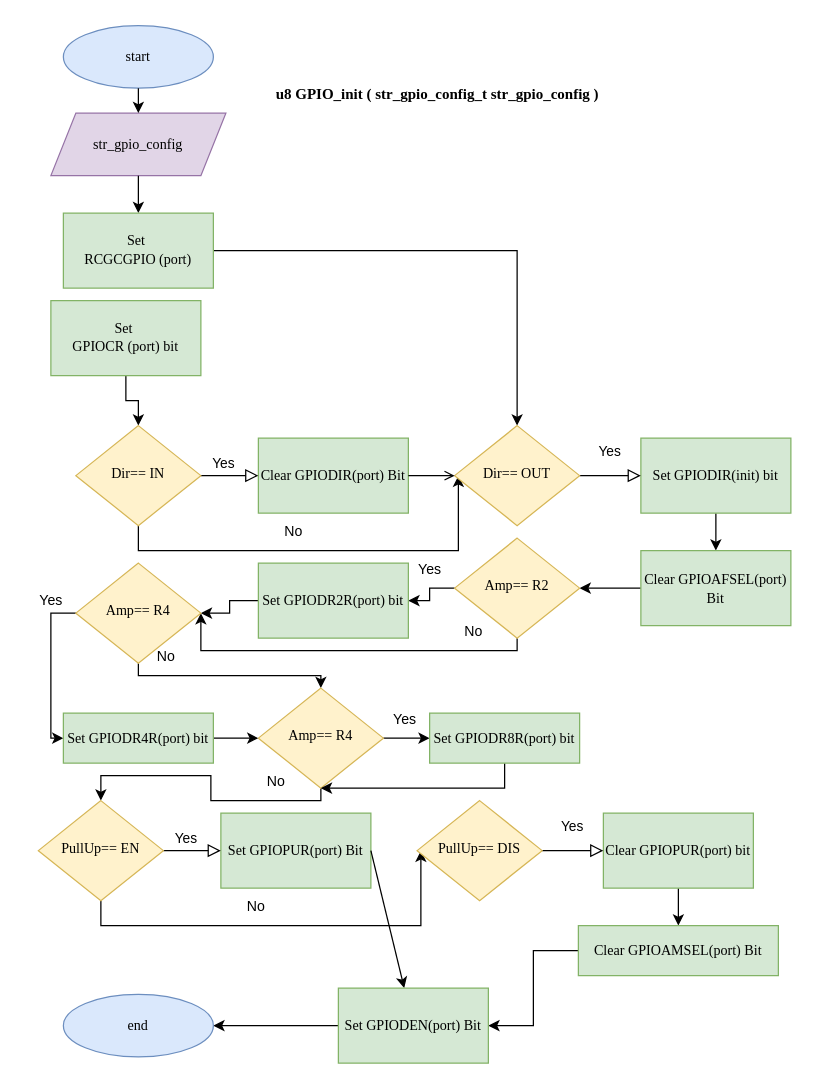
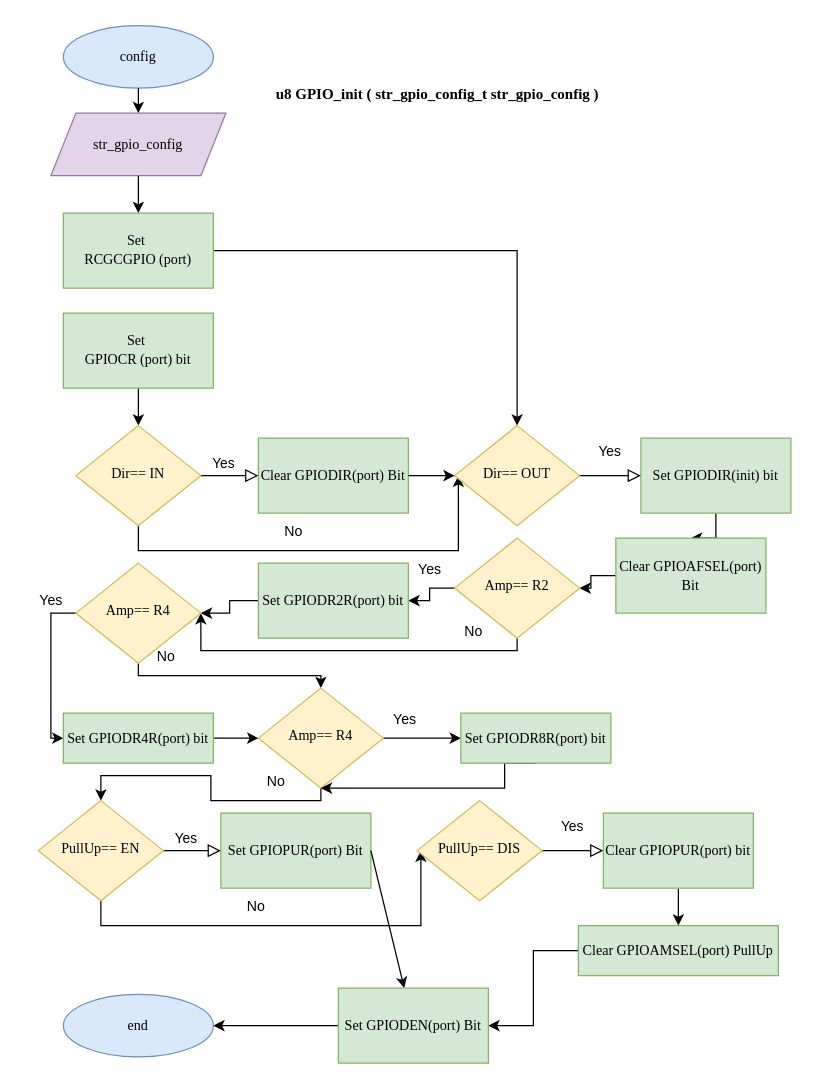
node "start": label "start" -> "config"
node "Set GPIOCR (port) bit": moved (126, 338) -> (138, 351)
edge "Clear GPIODIR(port) Bit" -> "Dir== OUT": arrowhead open -> classic
node "Clear GPIOAFSEL(port) Bit": moved (716, 588) -> (691, 576)
node "Set GPIODR8R(port) bit": moved (504, 738) -> (536, 738)
node "Clear GPIOAMSEL(port) Bit": label "Clear GPIOAMSEL(port) Bit" -> "Clear GPIOAMSEL(port) PullUp"
